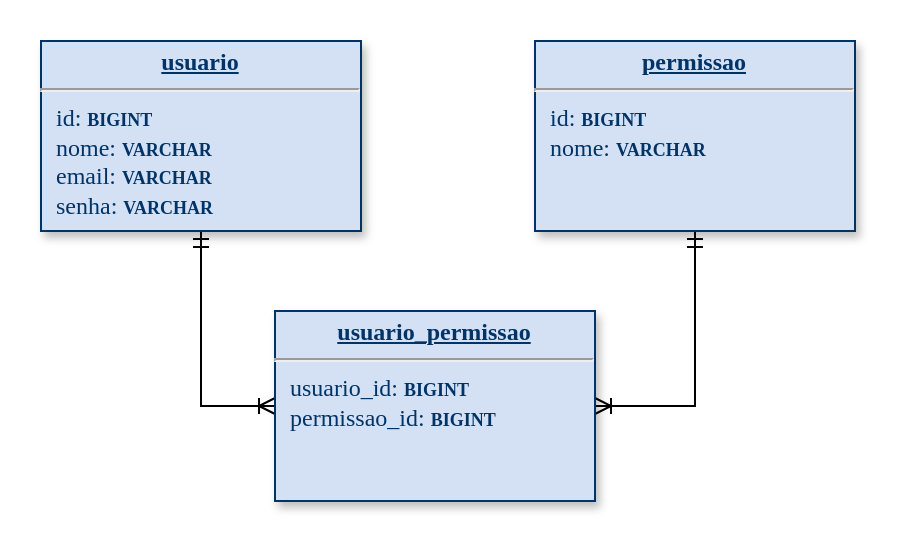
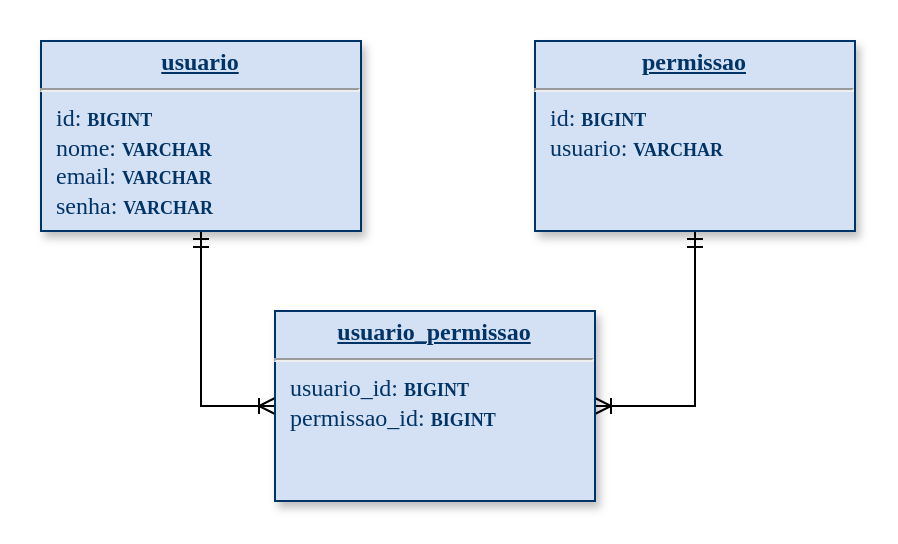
node "permissao id: BIGINT nome: VARCHAR": label "permissao id: BIGINT nome: VARCHAR" -> "permissao id: BIGINT usuario: VARCHAR"
